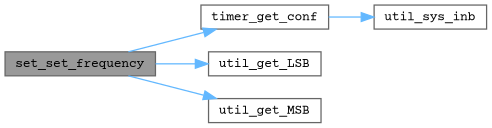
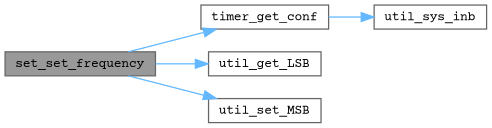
node "util_get_MSB": label "util_get_MSB" -> "util_set_MSB"
